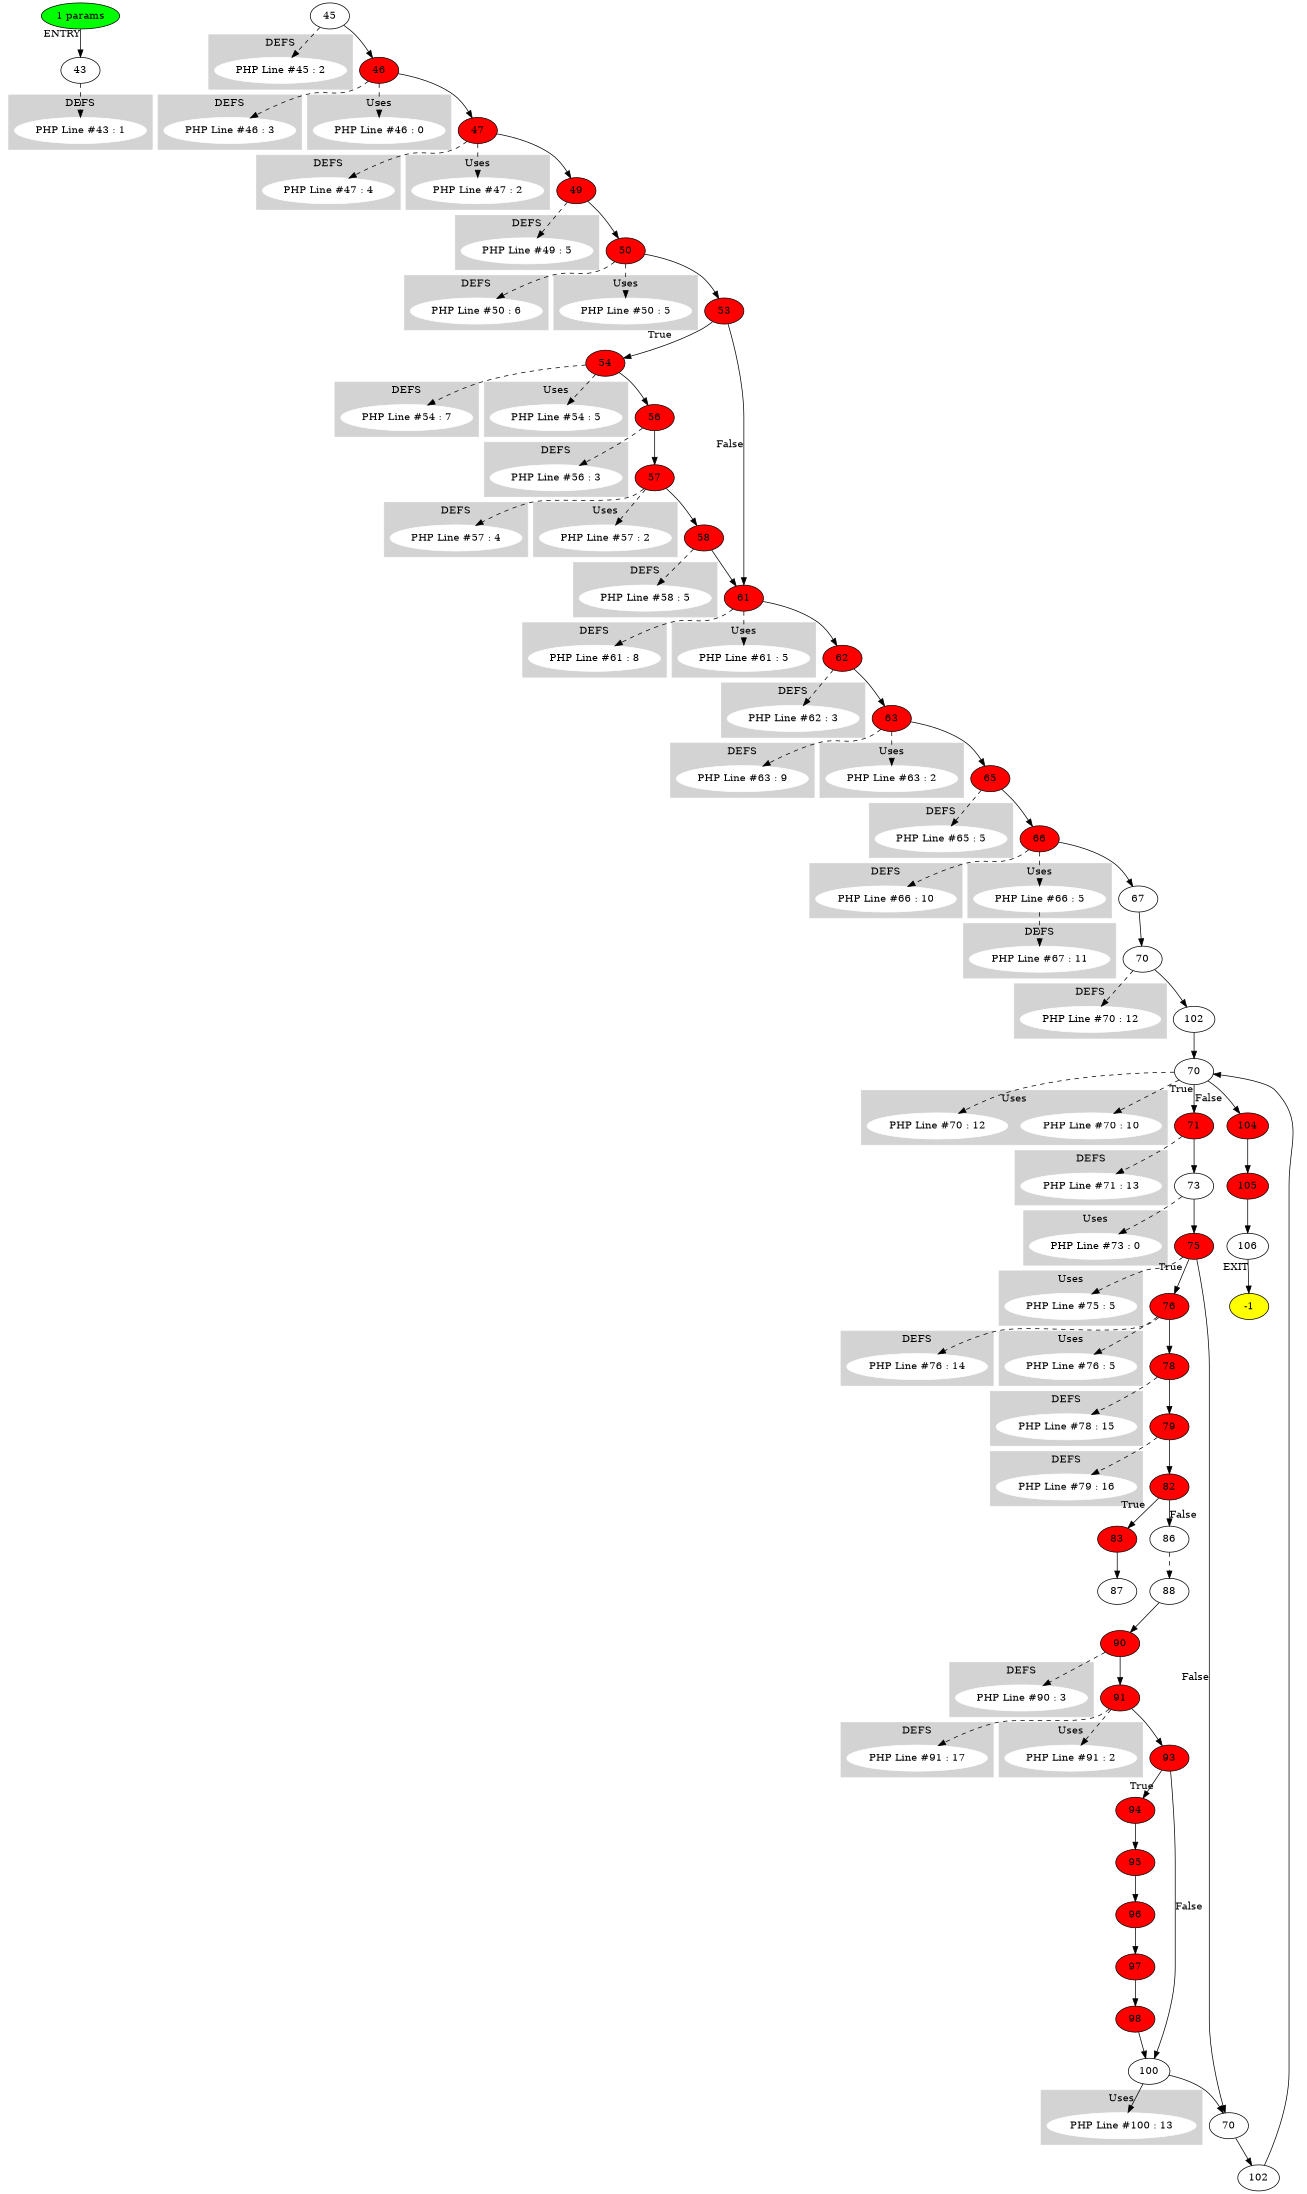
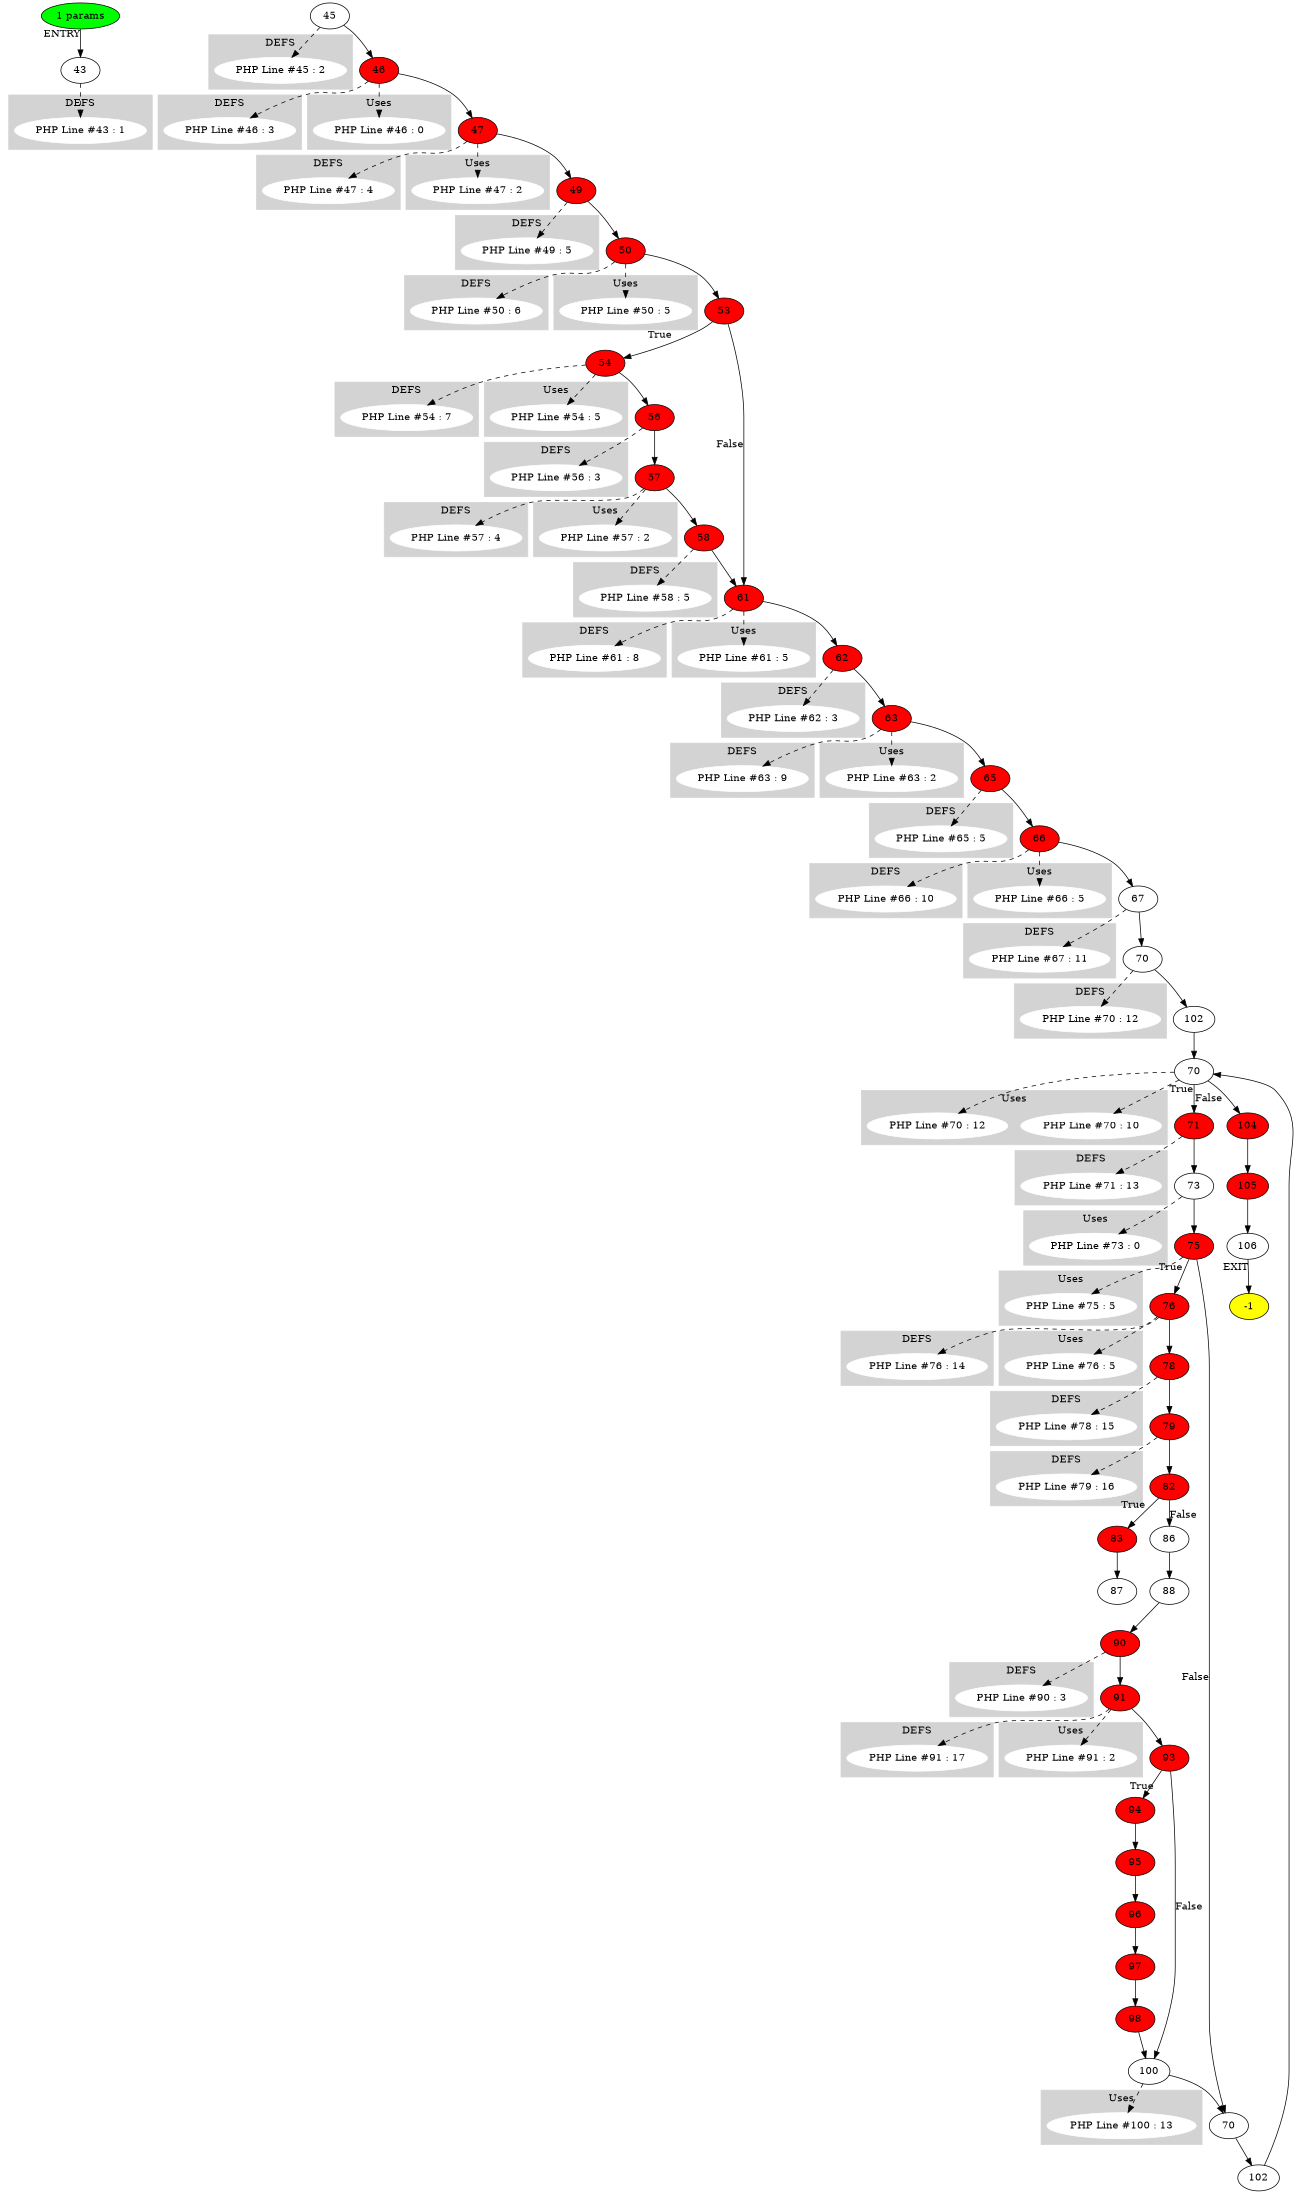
edge "PHP Line #66 : 5" -> "PHP Line #67 : 11": now "67" -> "PHP Line #67 : 11"
edge "86" -> "88": style dashed -> solid
edge "100" -> "PHP Line #100 : 13": style solid -> dashed
